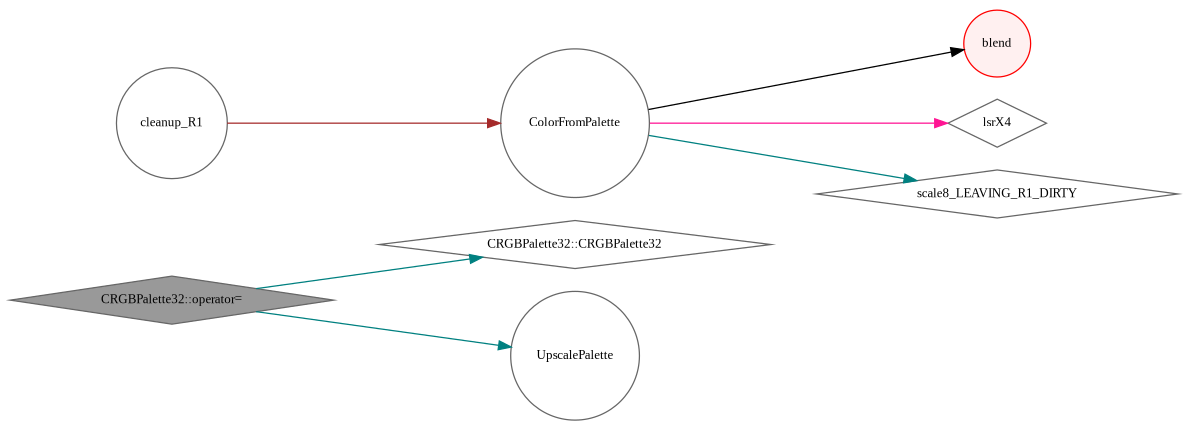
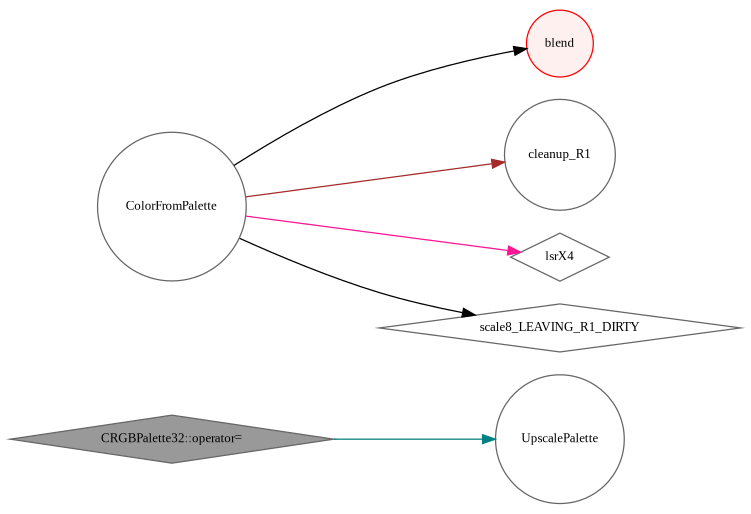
edge "cleanup_R1" -> "ColorFromPalette": reversed
edge "ColorFromPalette" -> "scale8_LEAVING_R1_DIRTY": color teal -> black
node "CRGBPalette32::CRGBPalette32": removed
